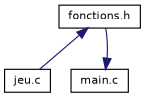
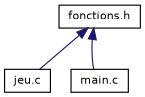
edge "fonctions.h" -> "main.c": reversed
